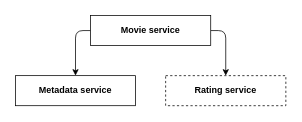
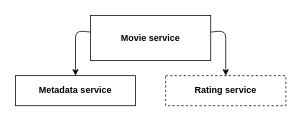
node "Movie service": size 120x30 -> 120x45
